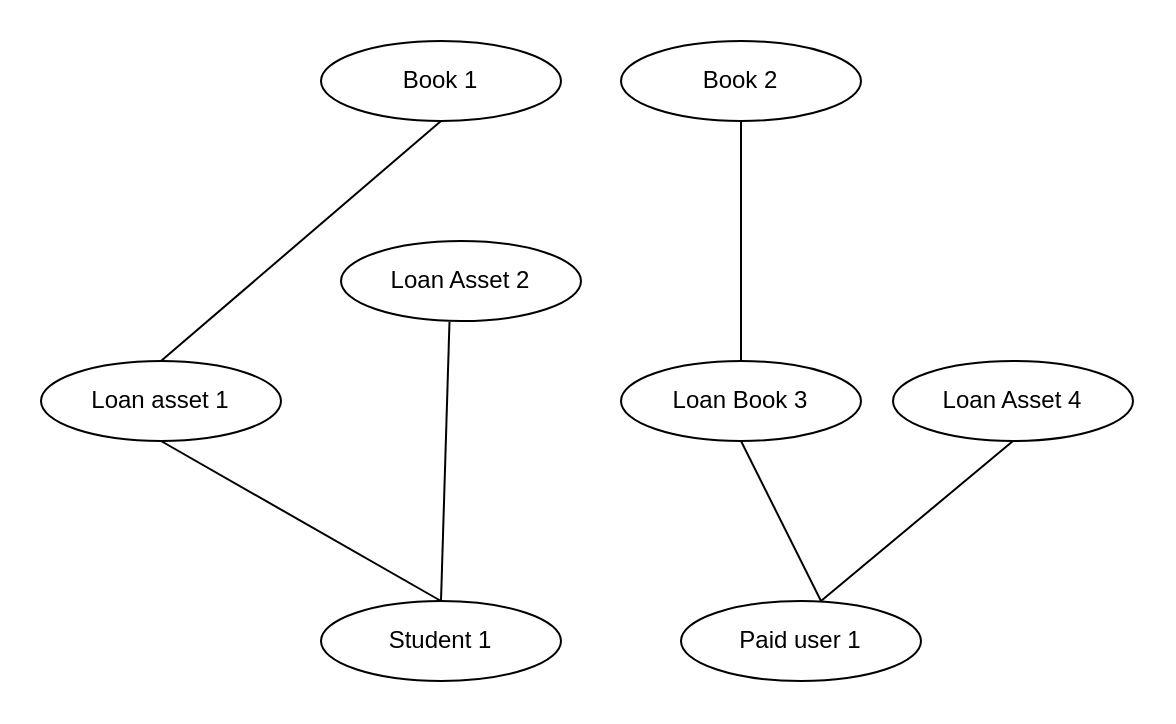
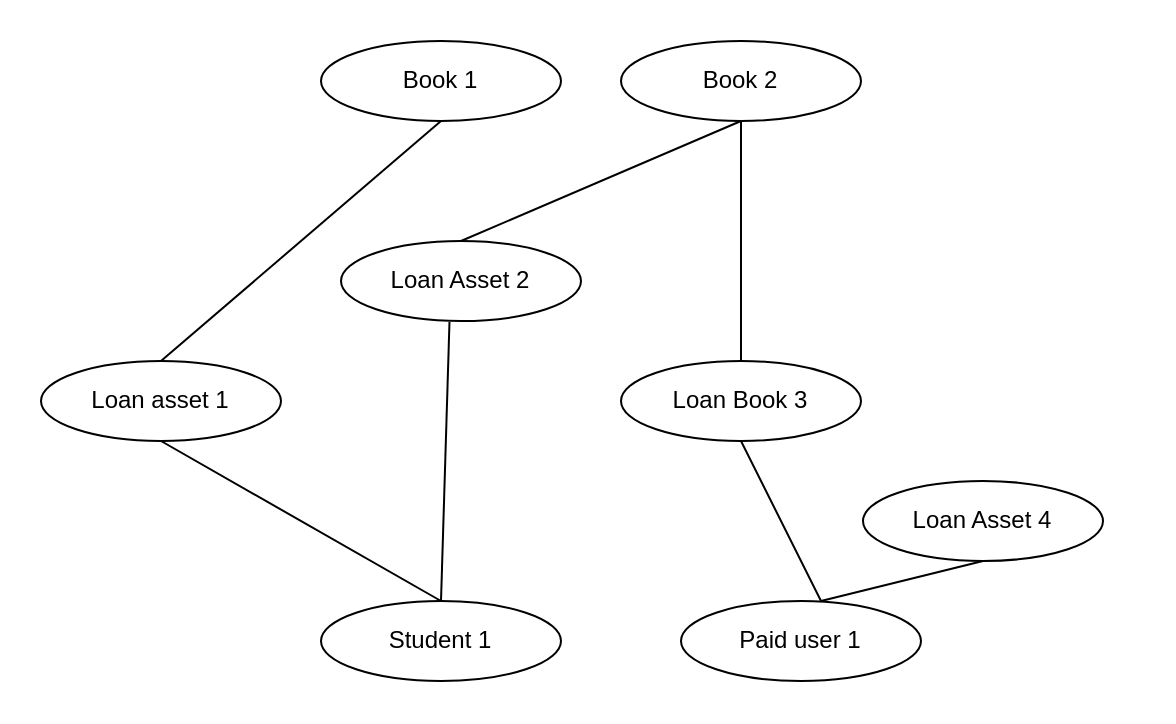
edge "Book 2" -- "Loan Asset 2": added
node "Loan Asset 4": moved (1013, 401) -> (983, 521)
